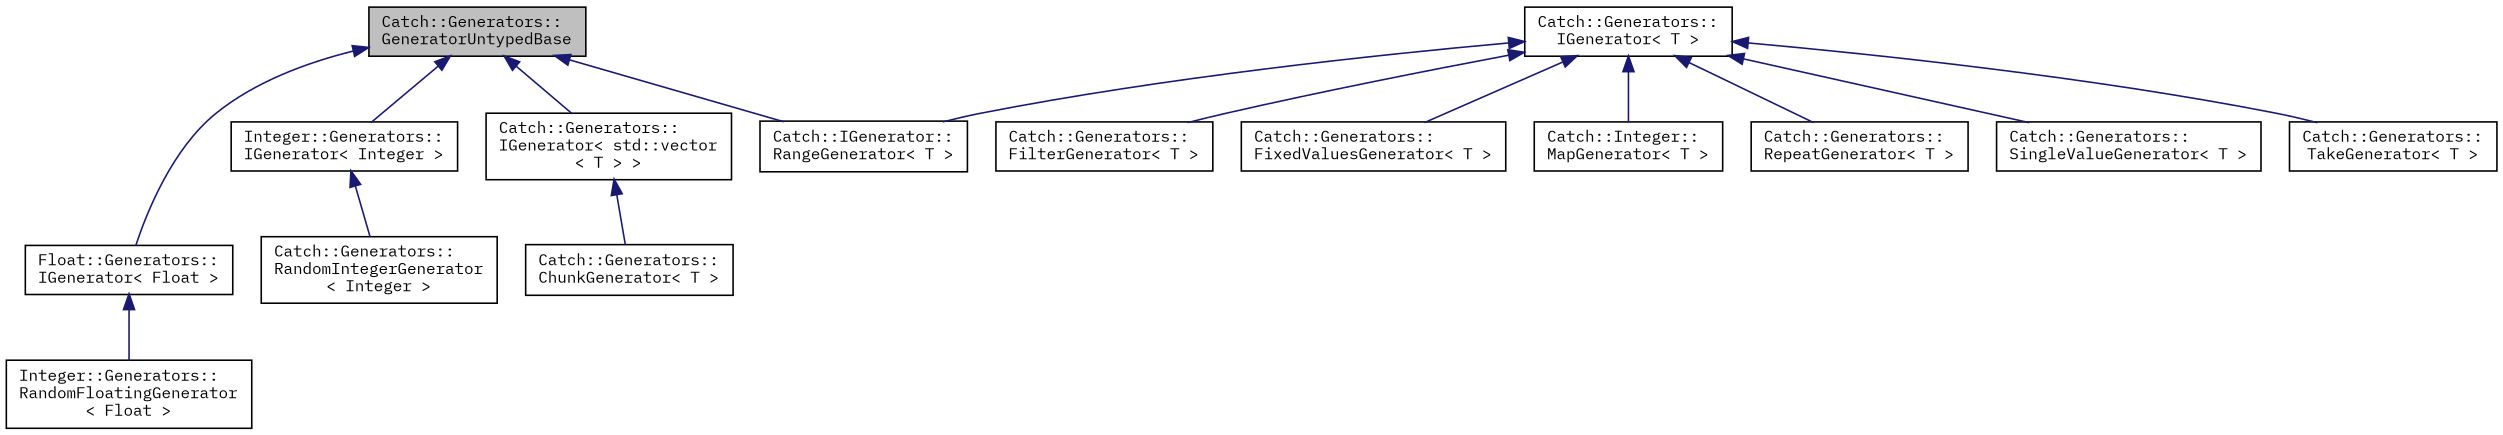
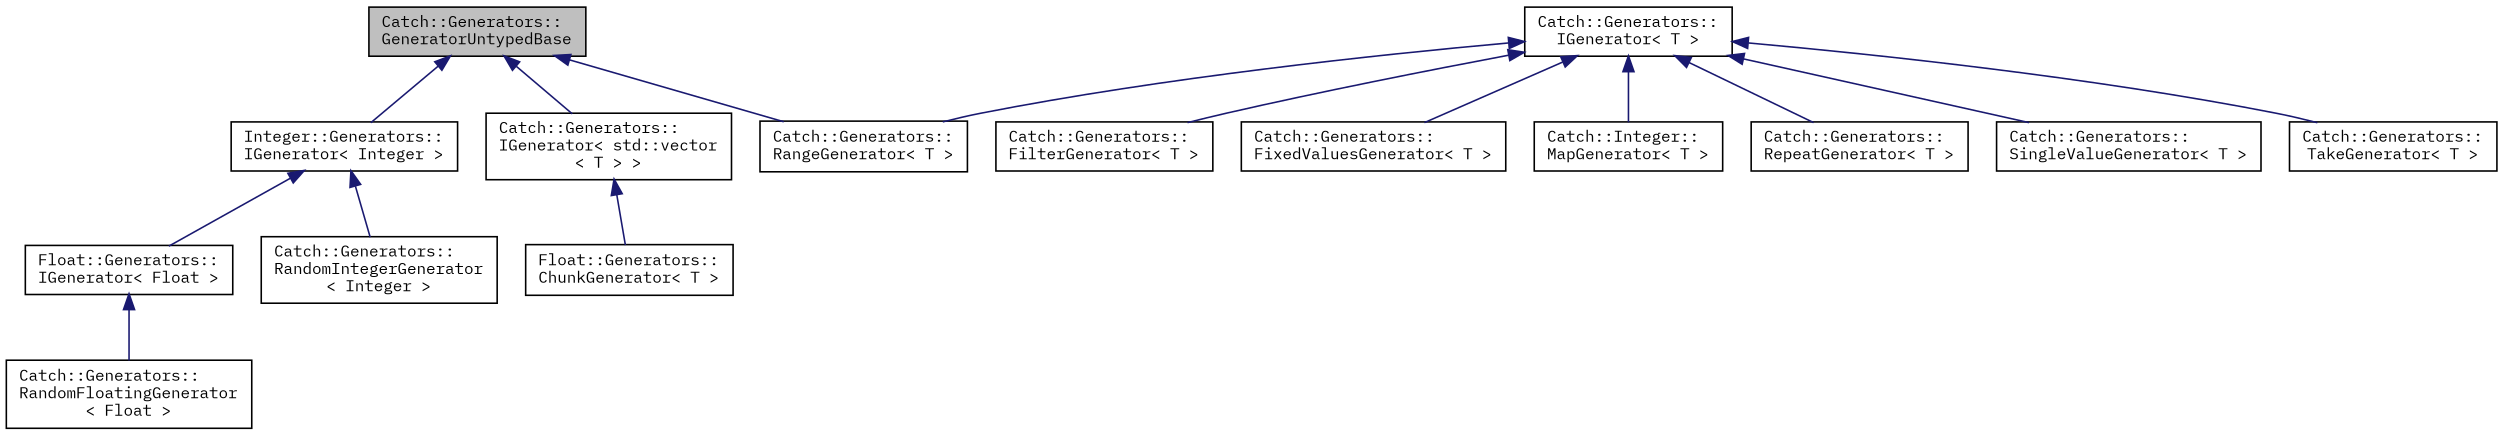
edge "Float::Generators:: IGenerator< Float >" -> "Catch::Generators:: GeneratorUntypedBase": now "Float::Generators:: IGenerator< Float >" -> "Integer::Generators:: IGenerator< Integer >"
node "Catch::IGenerator:: RangeGenerator< T >": label "Catch::IGenerator:: RangeGenerator< T >" -> "Catch::Generators:: RangeGenerator< T >"
node "Catch::Generators:: ChunkGenerator< T >": label "Catch::Generators:: ChunkGenerator< T >" -> "Float::Generators:: ChunkGenerator< T >"
node "Integer::Generators:: RandomFloatingGenerator < Float >": label "Integer::Generators:: RandomFloatingGenerator < Float >" -> "Catch::Generators:: RandomFloatingGenerator < Float >"
